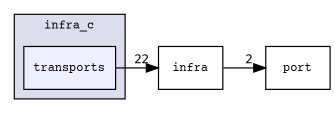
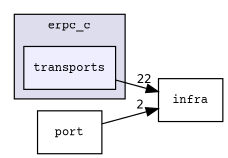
cluster "infra_c": label "infra_c" -> "erpc_c"
edge "infra" -> "port": reversed
